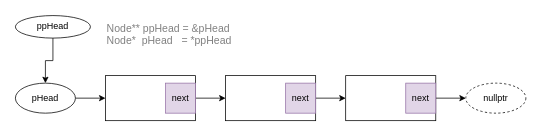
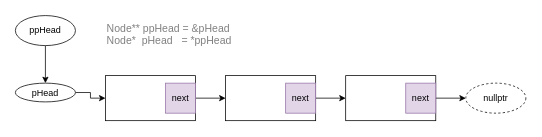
node "ppHead": size 75x23 -> 60x30
node "pHead": size 60x30 -> 60x19
